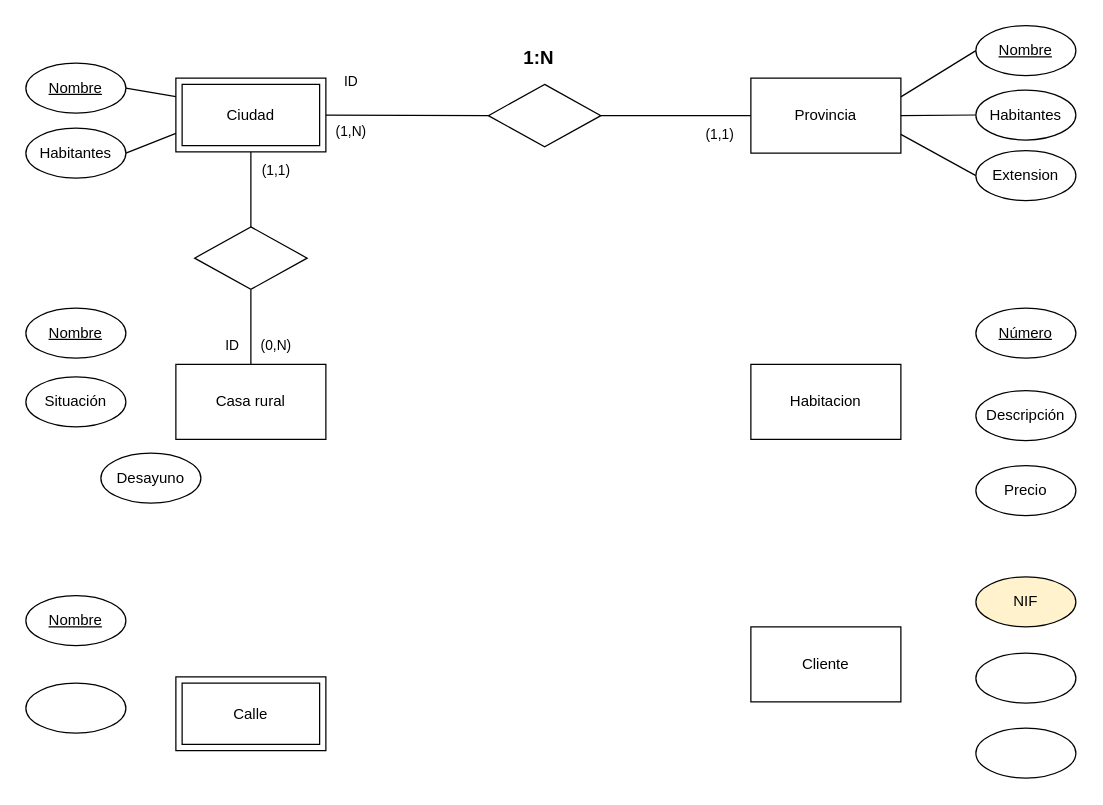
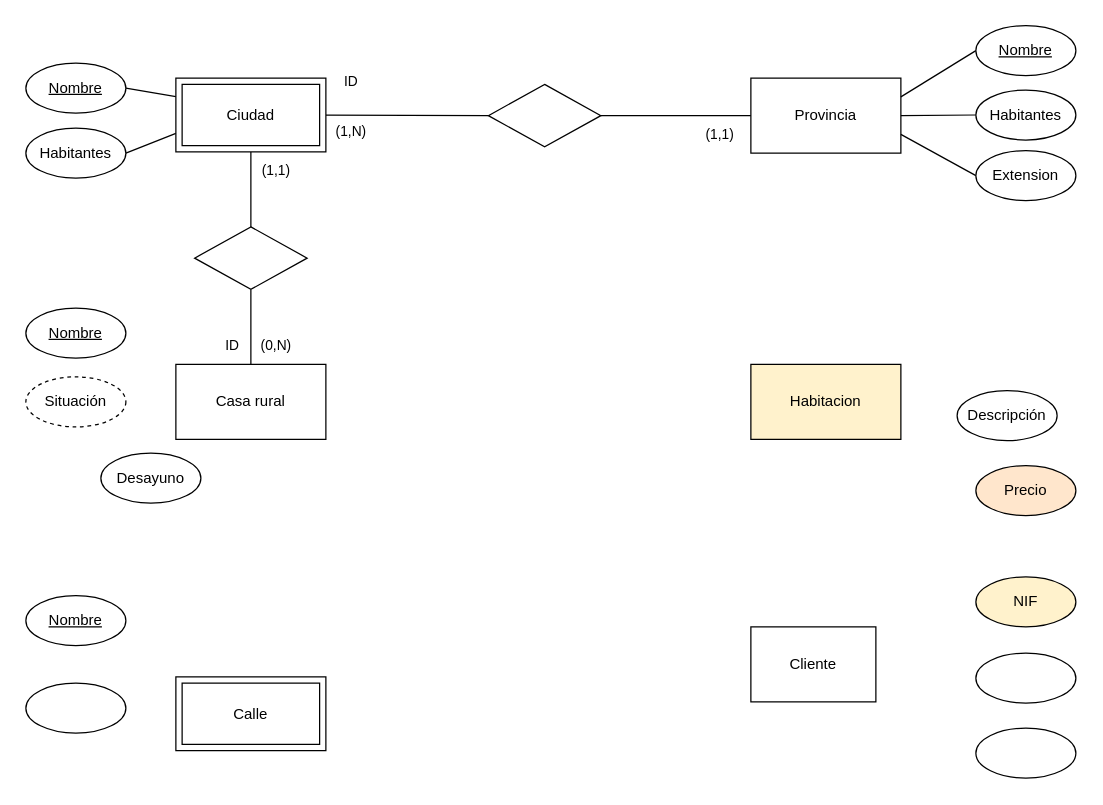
node "1:N": removed
node "Número": removed
node "Situación": style solid -> dashed
node "Habitacion": fillcolor #ffffff -> #fff2cc
node "Descripción": moved (1026, 416) -> (1007, 416)
node "Precio": fillcolor #ffffff -> #ffe6cc
node "Cliente": size 150x75 -> 125x75
